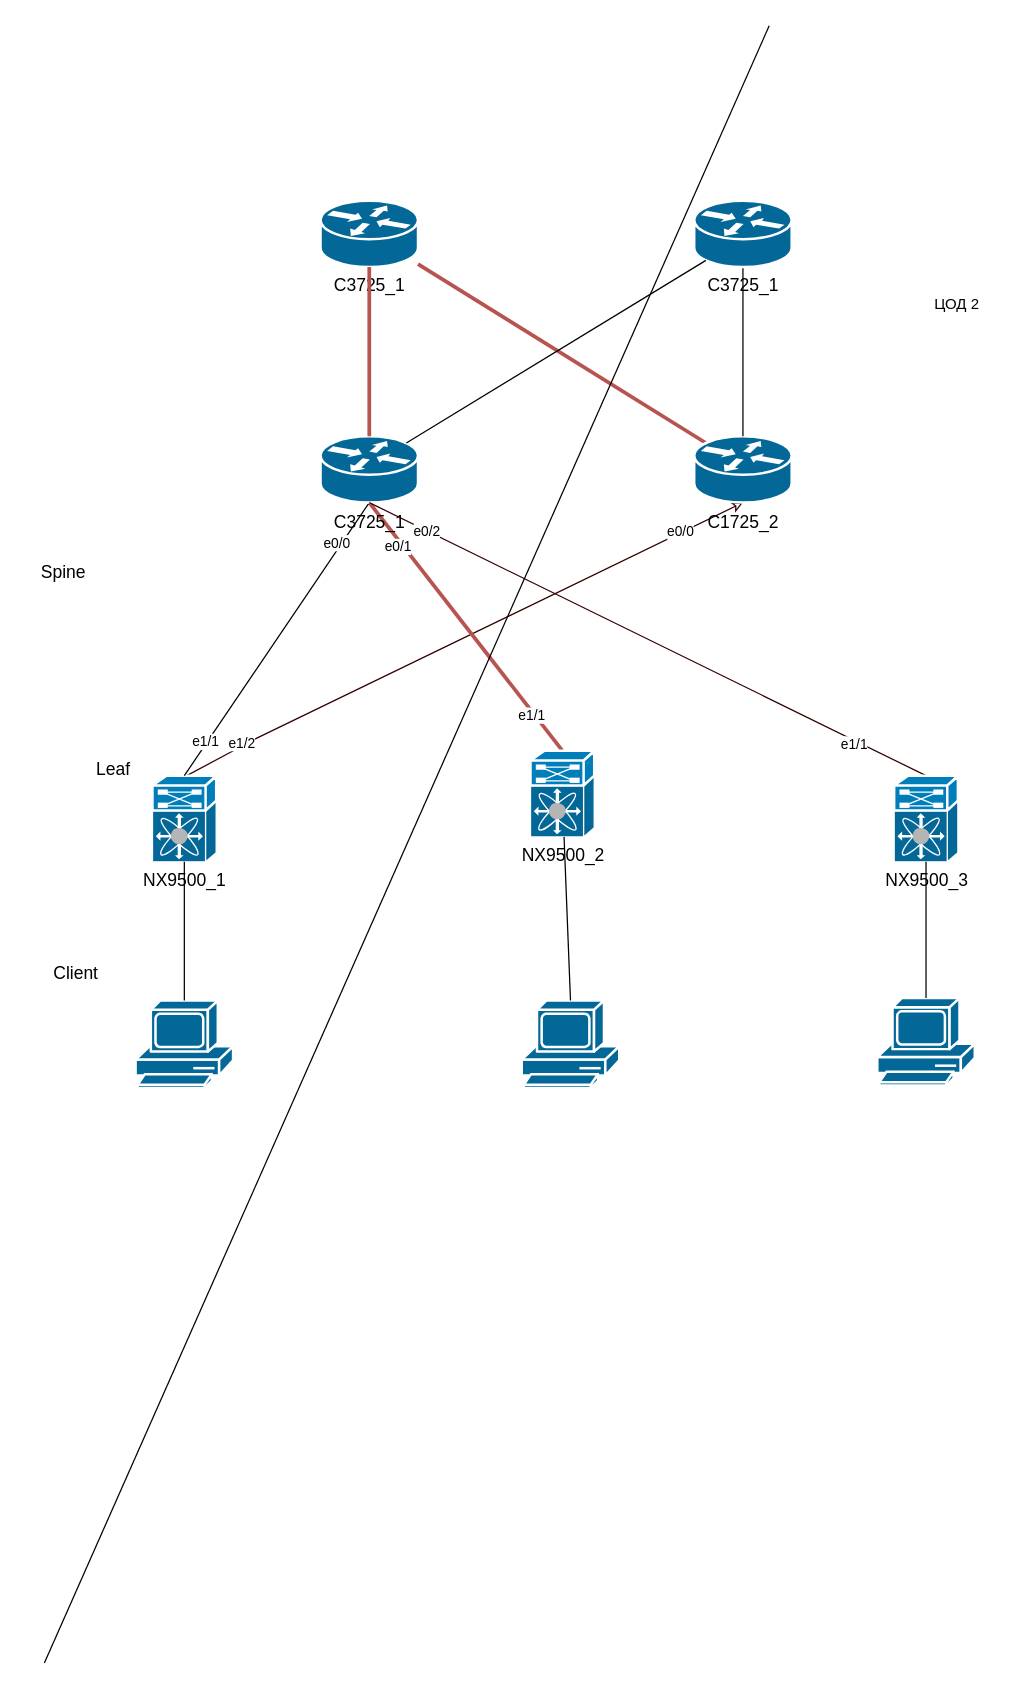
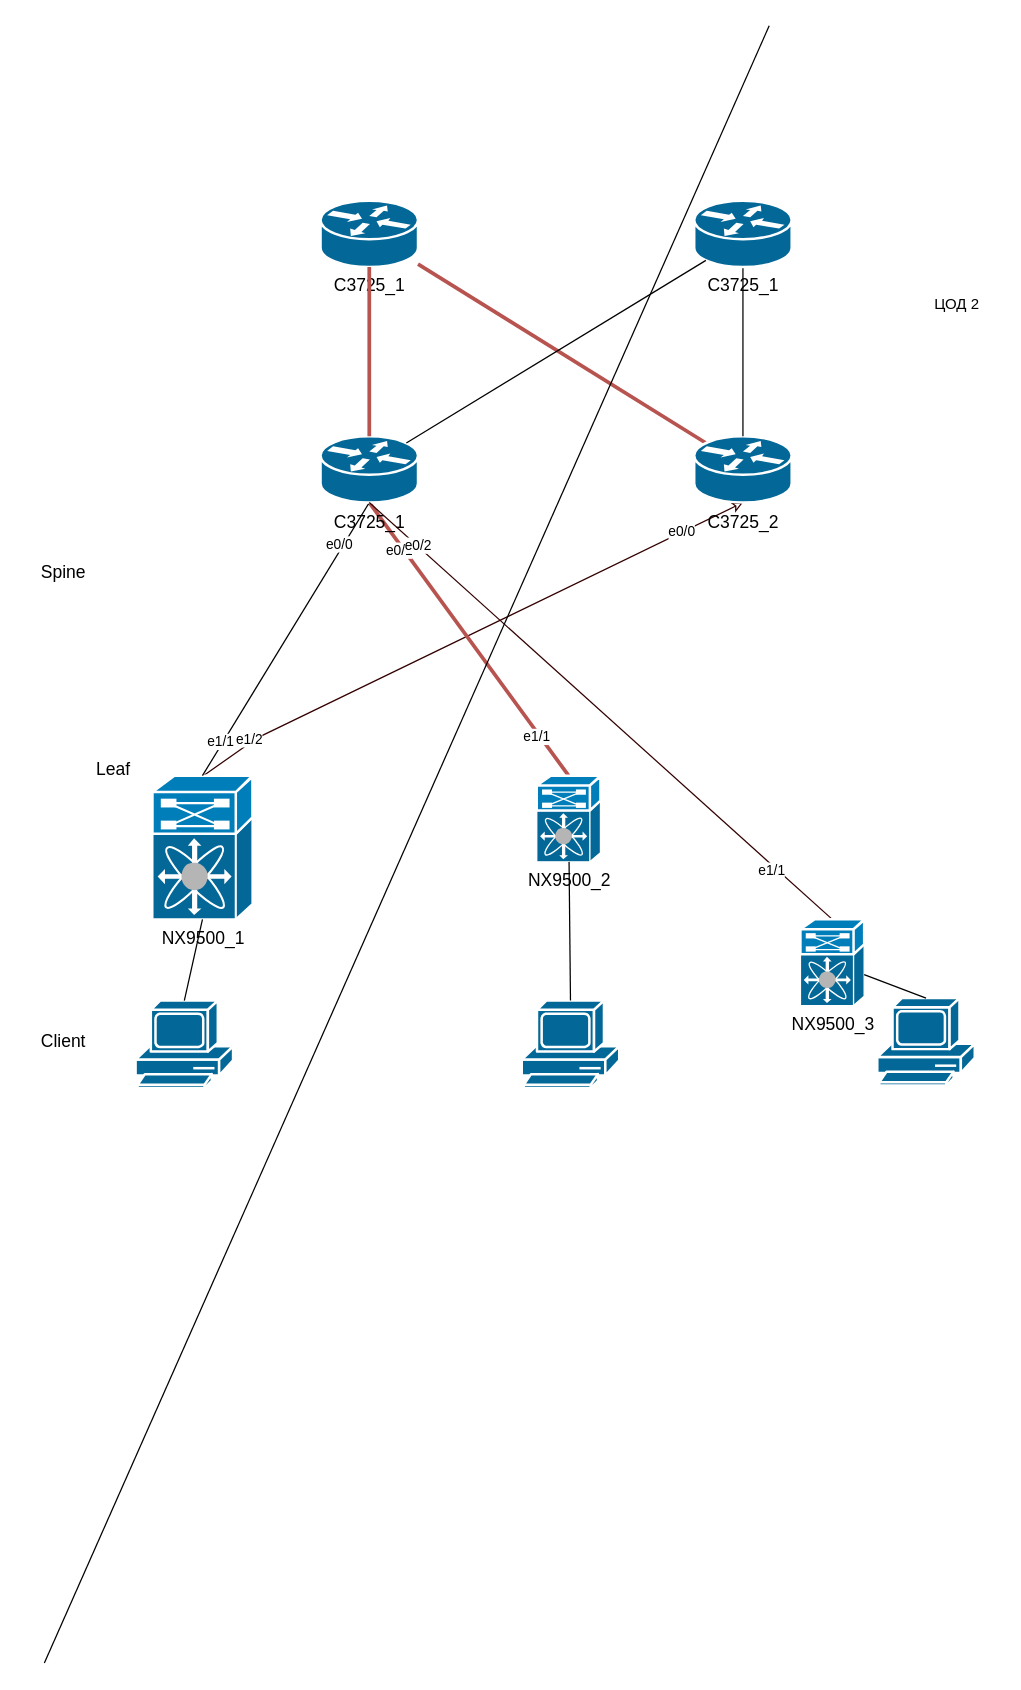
node "C1725_2": label "C1725_2" -> "C3725_2"
node "NX9500_2": moved (563, 794) -> (569, 819)
node "NX9500_1": size 64x86 -> 100x144
node "NX9500_3": moved (926, 819) -> (833, 963)
node "Client": moved (76, 973) -> (63, 1042)
